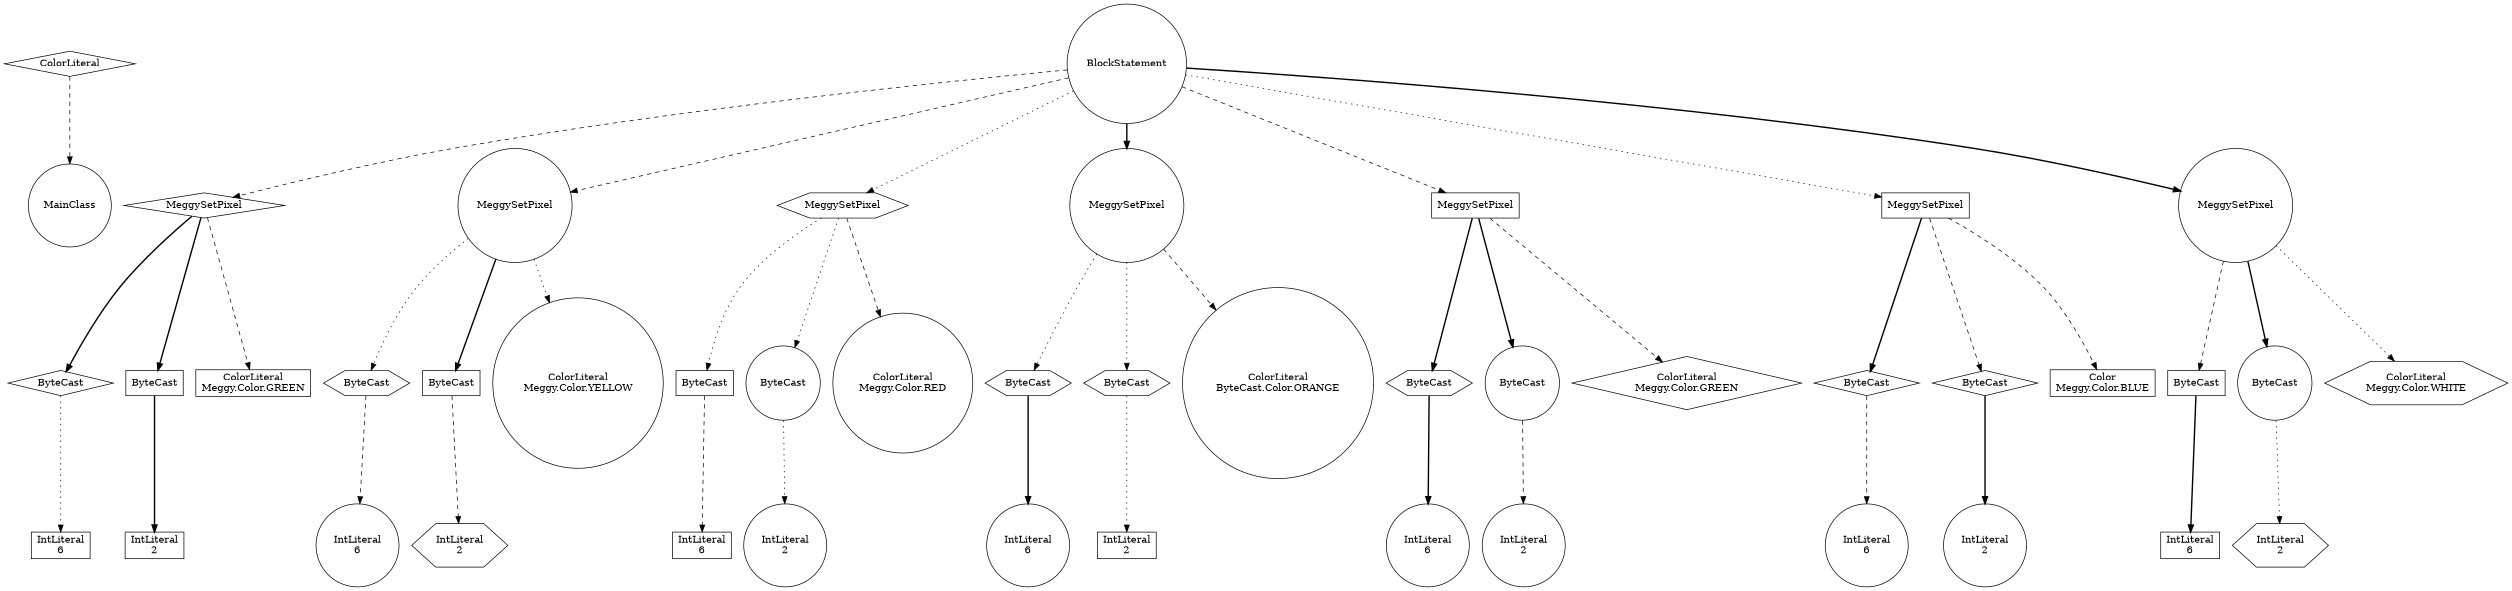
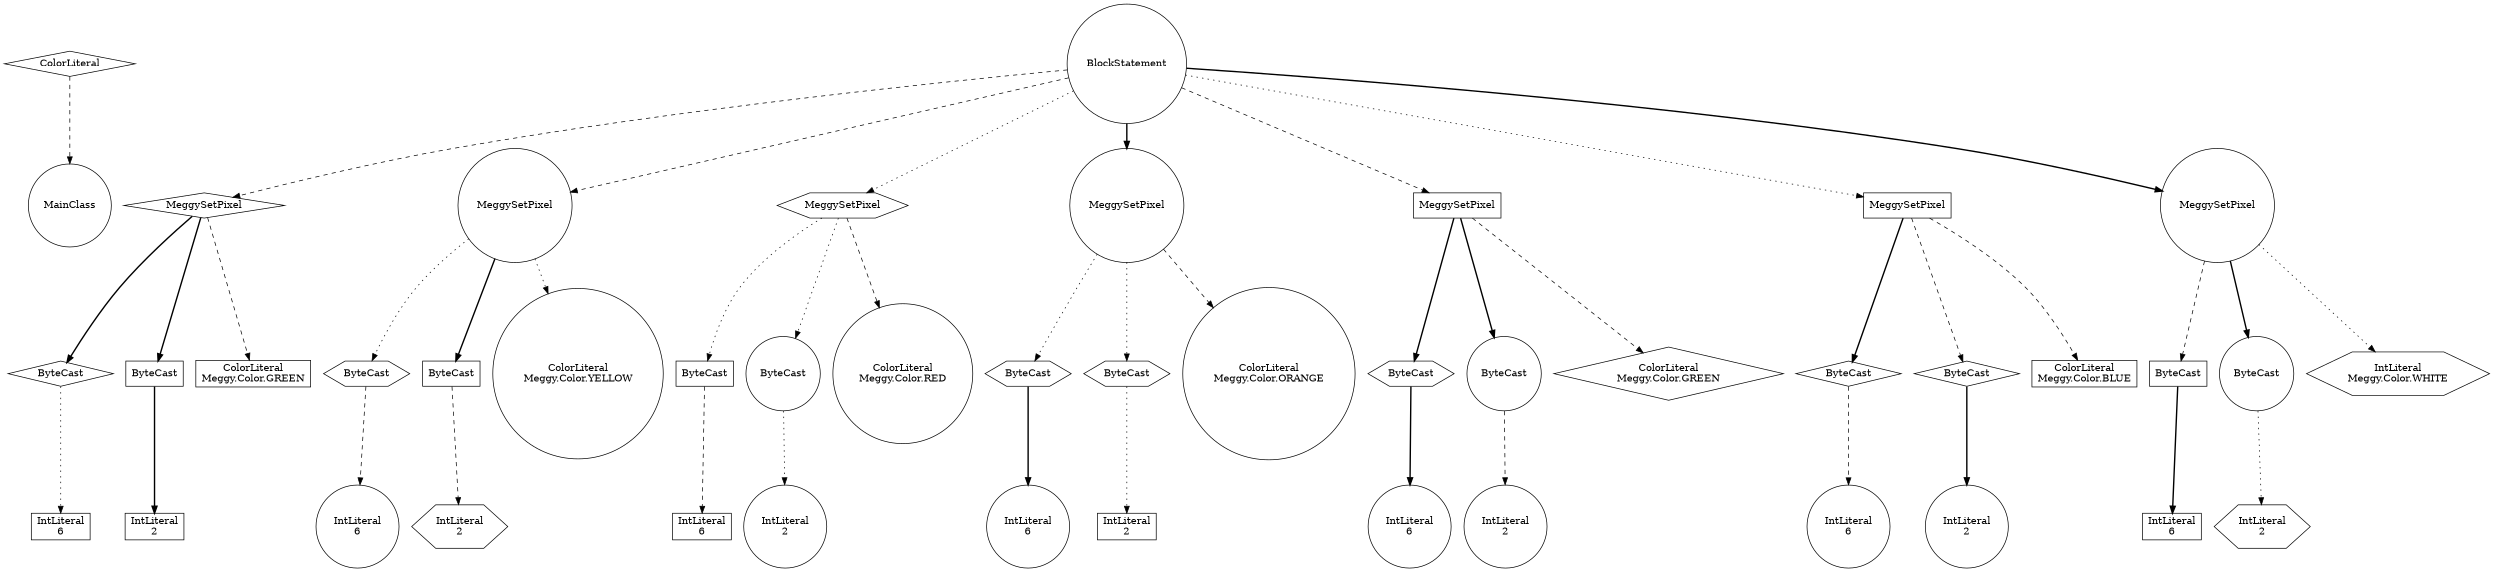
node "ColorLiteral ByteCast.Color.ORANGE": label "ColorLiteral ByteCast.Color.ORANGE" -> "ColorLiteral Meggy.Color.ORANGE"
node "Color Meggy.Color.BLUE": label "Color Meggy.Color.BLUE" -> "ColorLiteral Meggy.Color.BLUE"
node "ColorLiteral Meggy.Color.WHITE": label "ColorLiteral Meggy.Color.WHITE" -> "IntLiteral Meggy.Color.WHITE"
